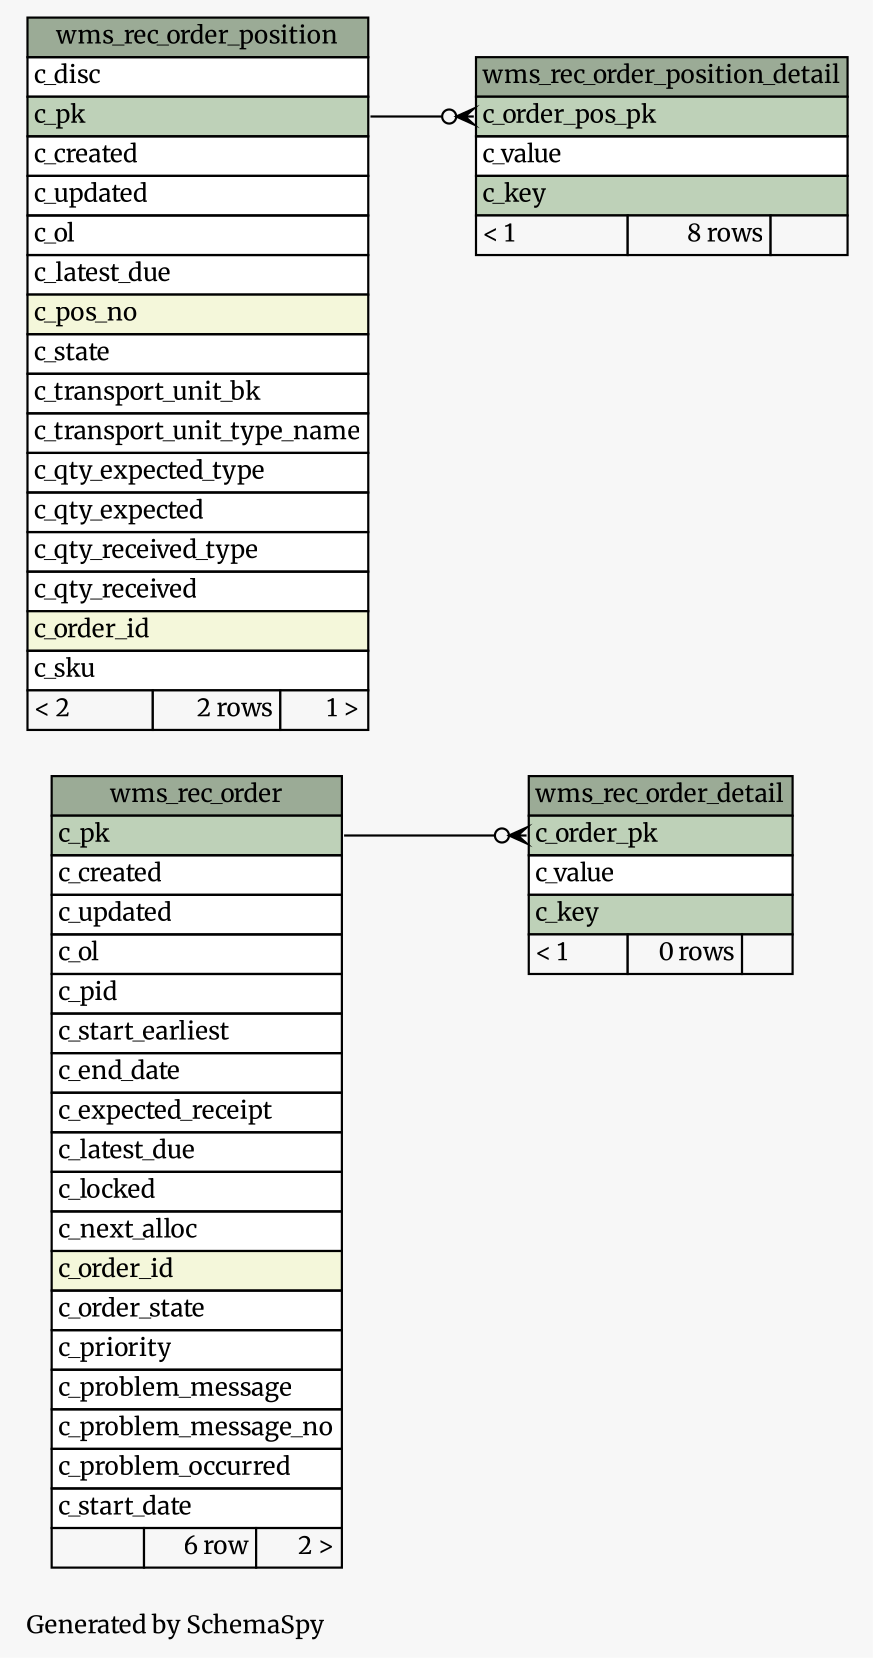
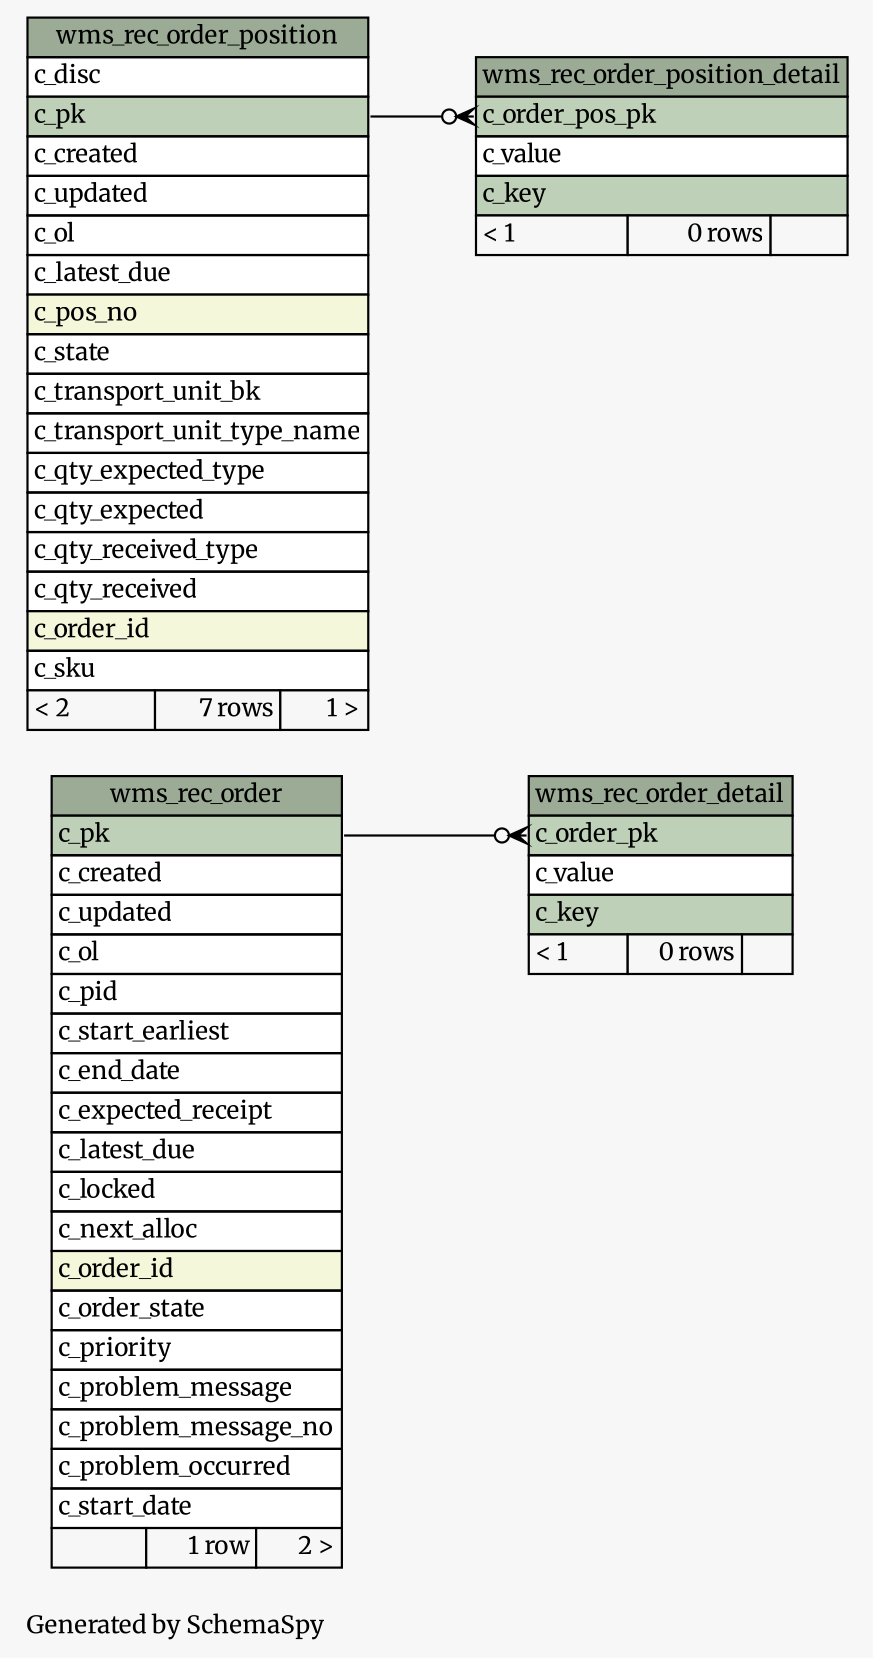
node "wms_rec_order_position_detail": text "8 rows" -> "0 rows"
node "wms_rec_order_position": text "2 rows" -> "7 rows"
node "wms_rec_order": text "6 row" -> "1 row"
